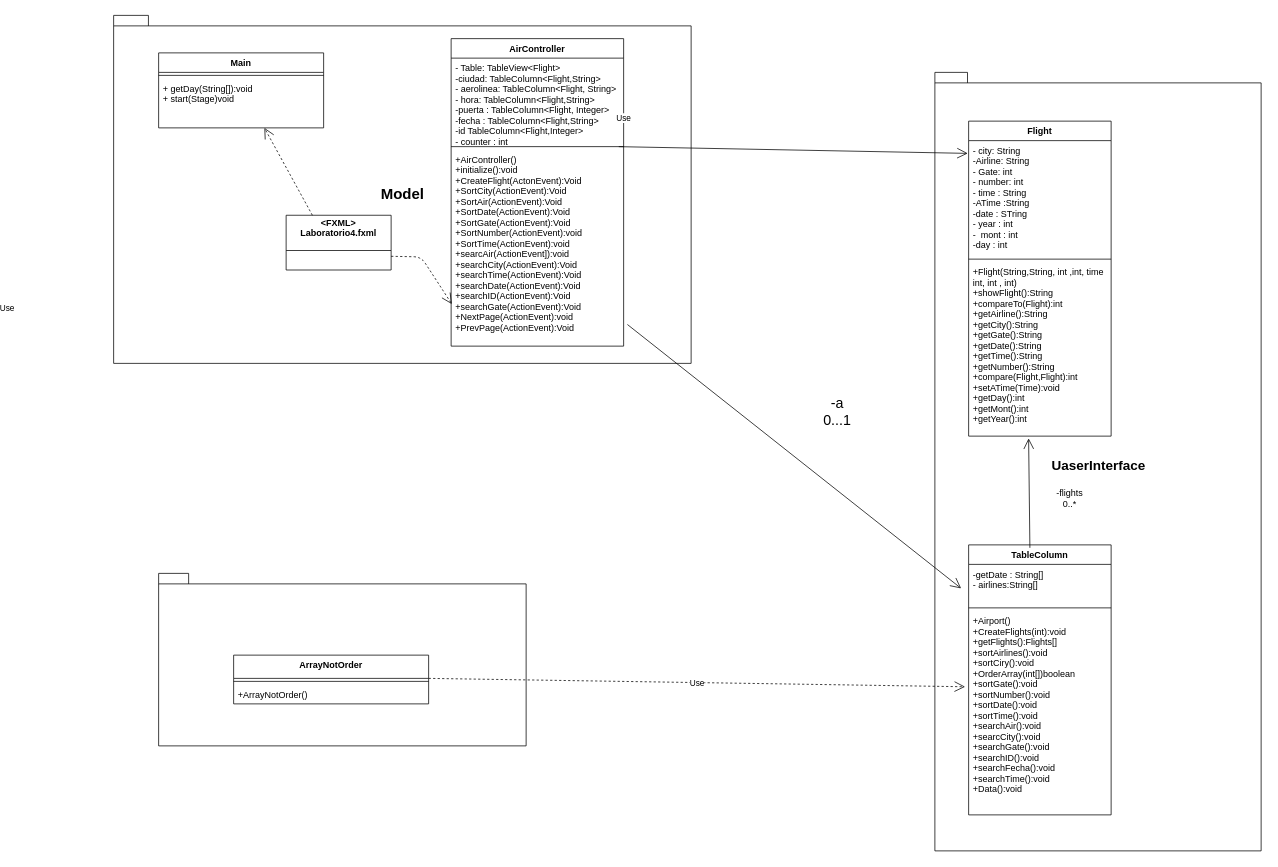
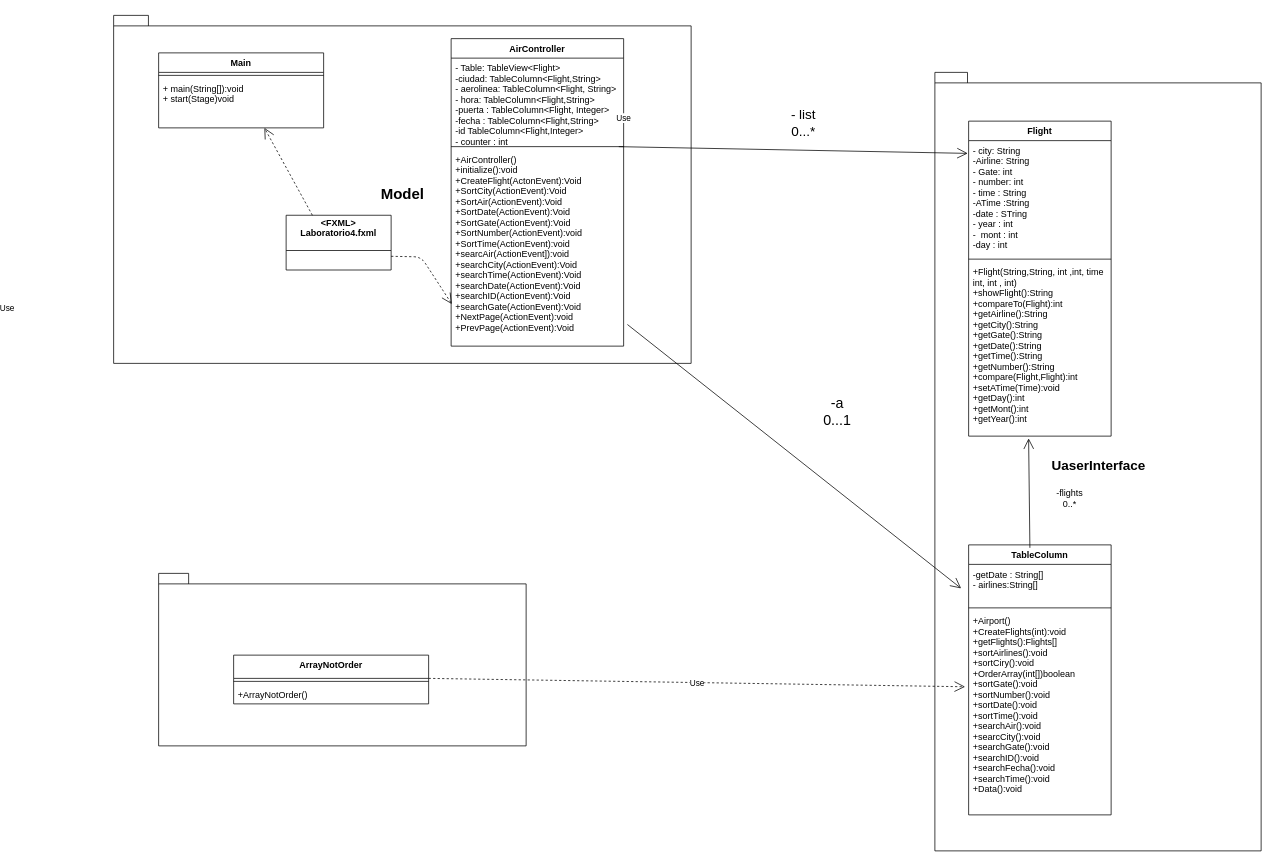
node "+ getDay(String[]):void + start(Stage)void": label "+ getDay(String[]):void + start(Stage)void" -> "+ main(String[]):void + start(Stage)void"
node "- list 0...*": added
